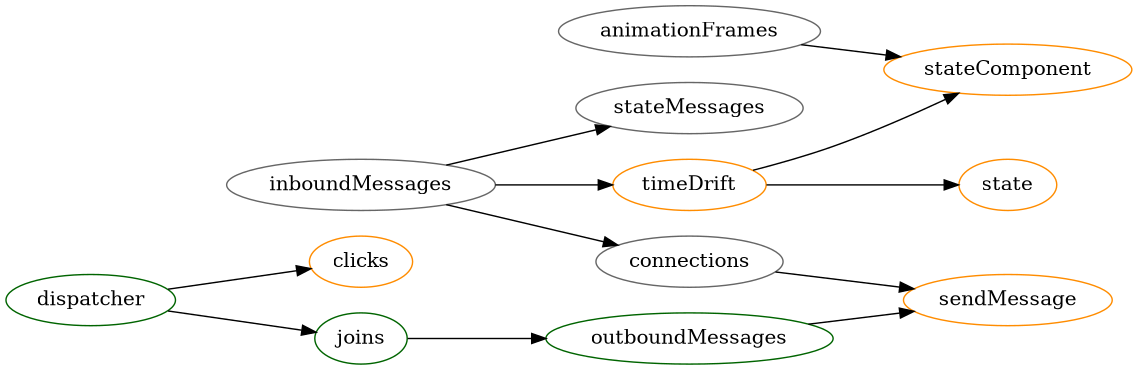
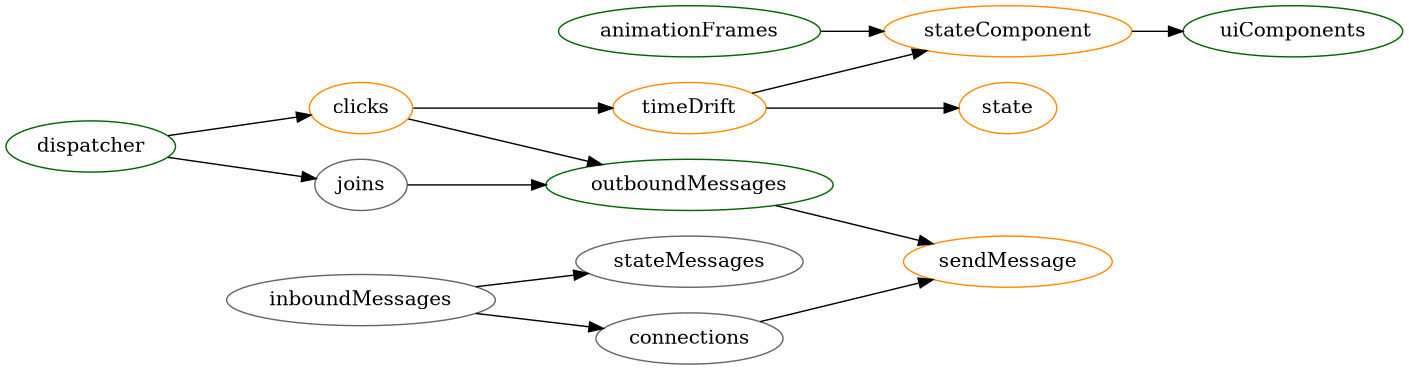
node "animationFrames": color gray40 -> darkgreen
node "uiComponents": added
edge "clicks" -> "outboundMessages": added
edge "inboundMessages" -> "timeDrift": now "clicks" -> "timeDrift"
node "joins": color darkgreen -> gray40
